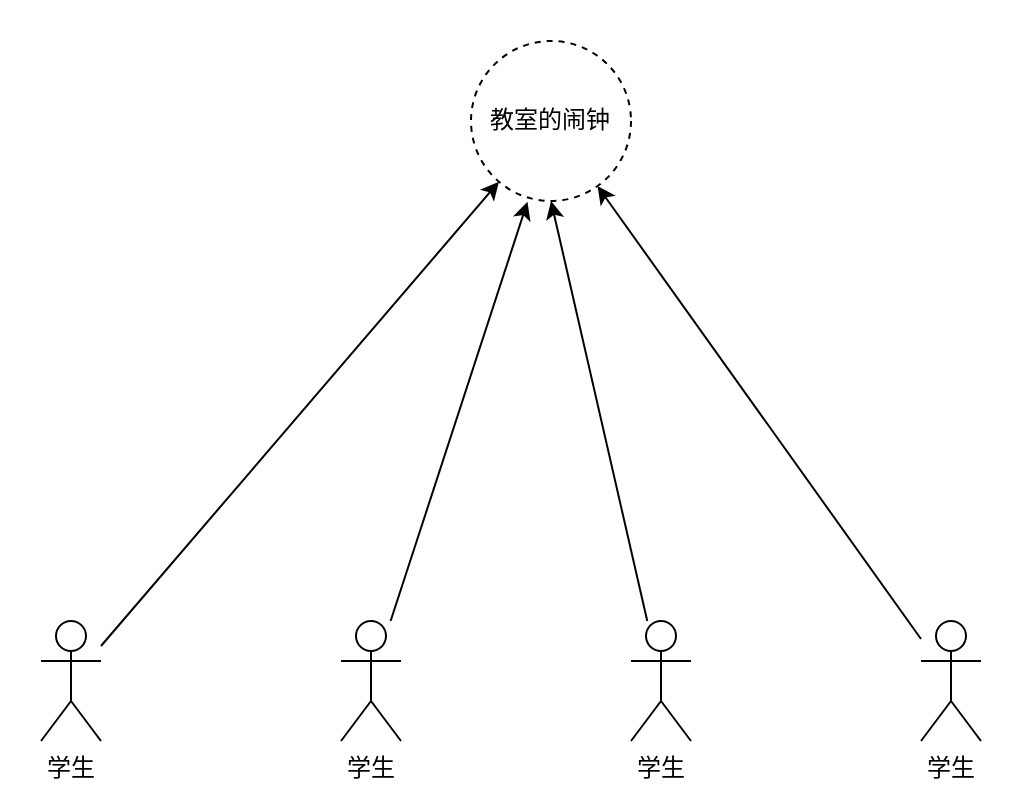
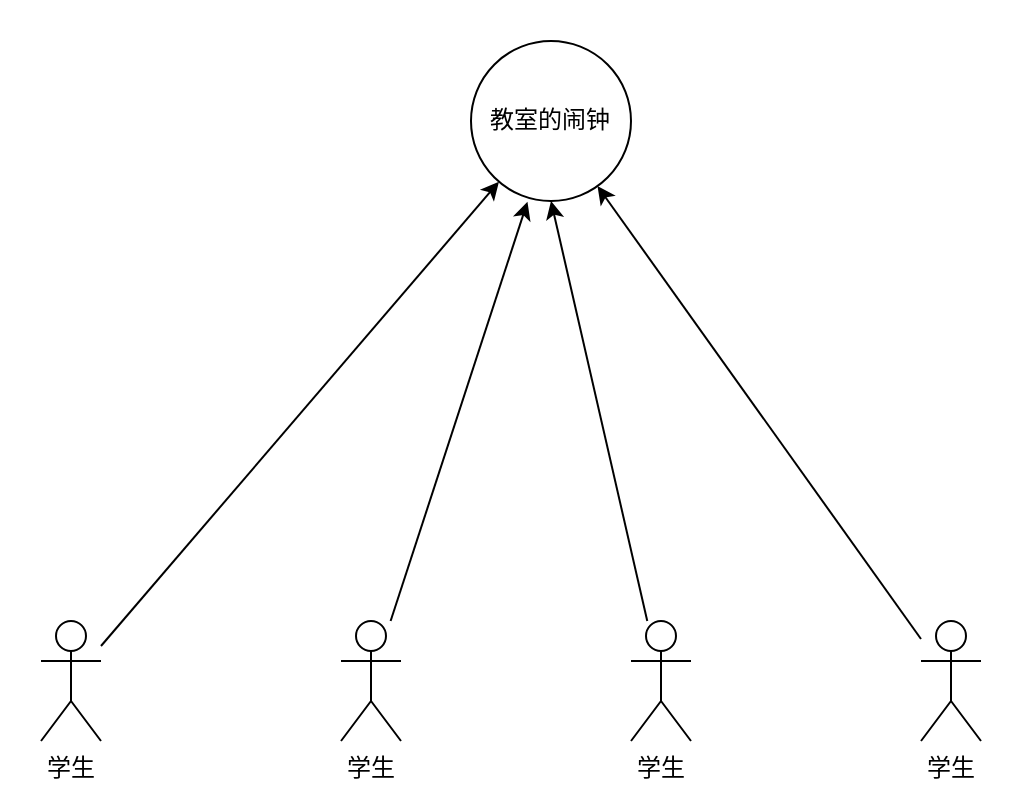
node "教室的闹钟": style dashed -> solid
